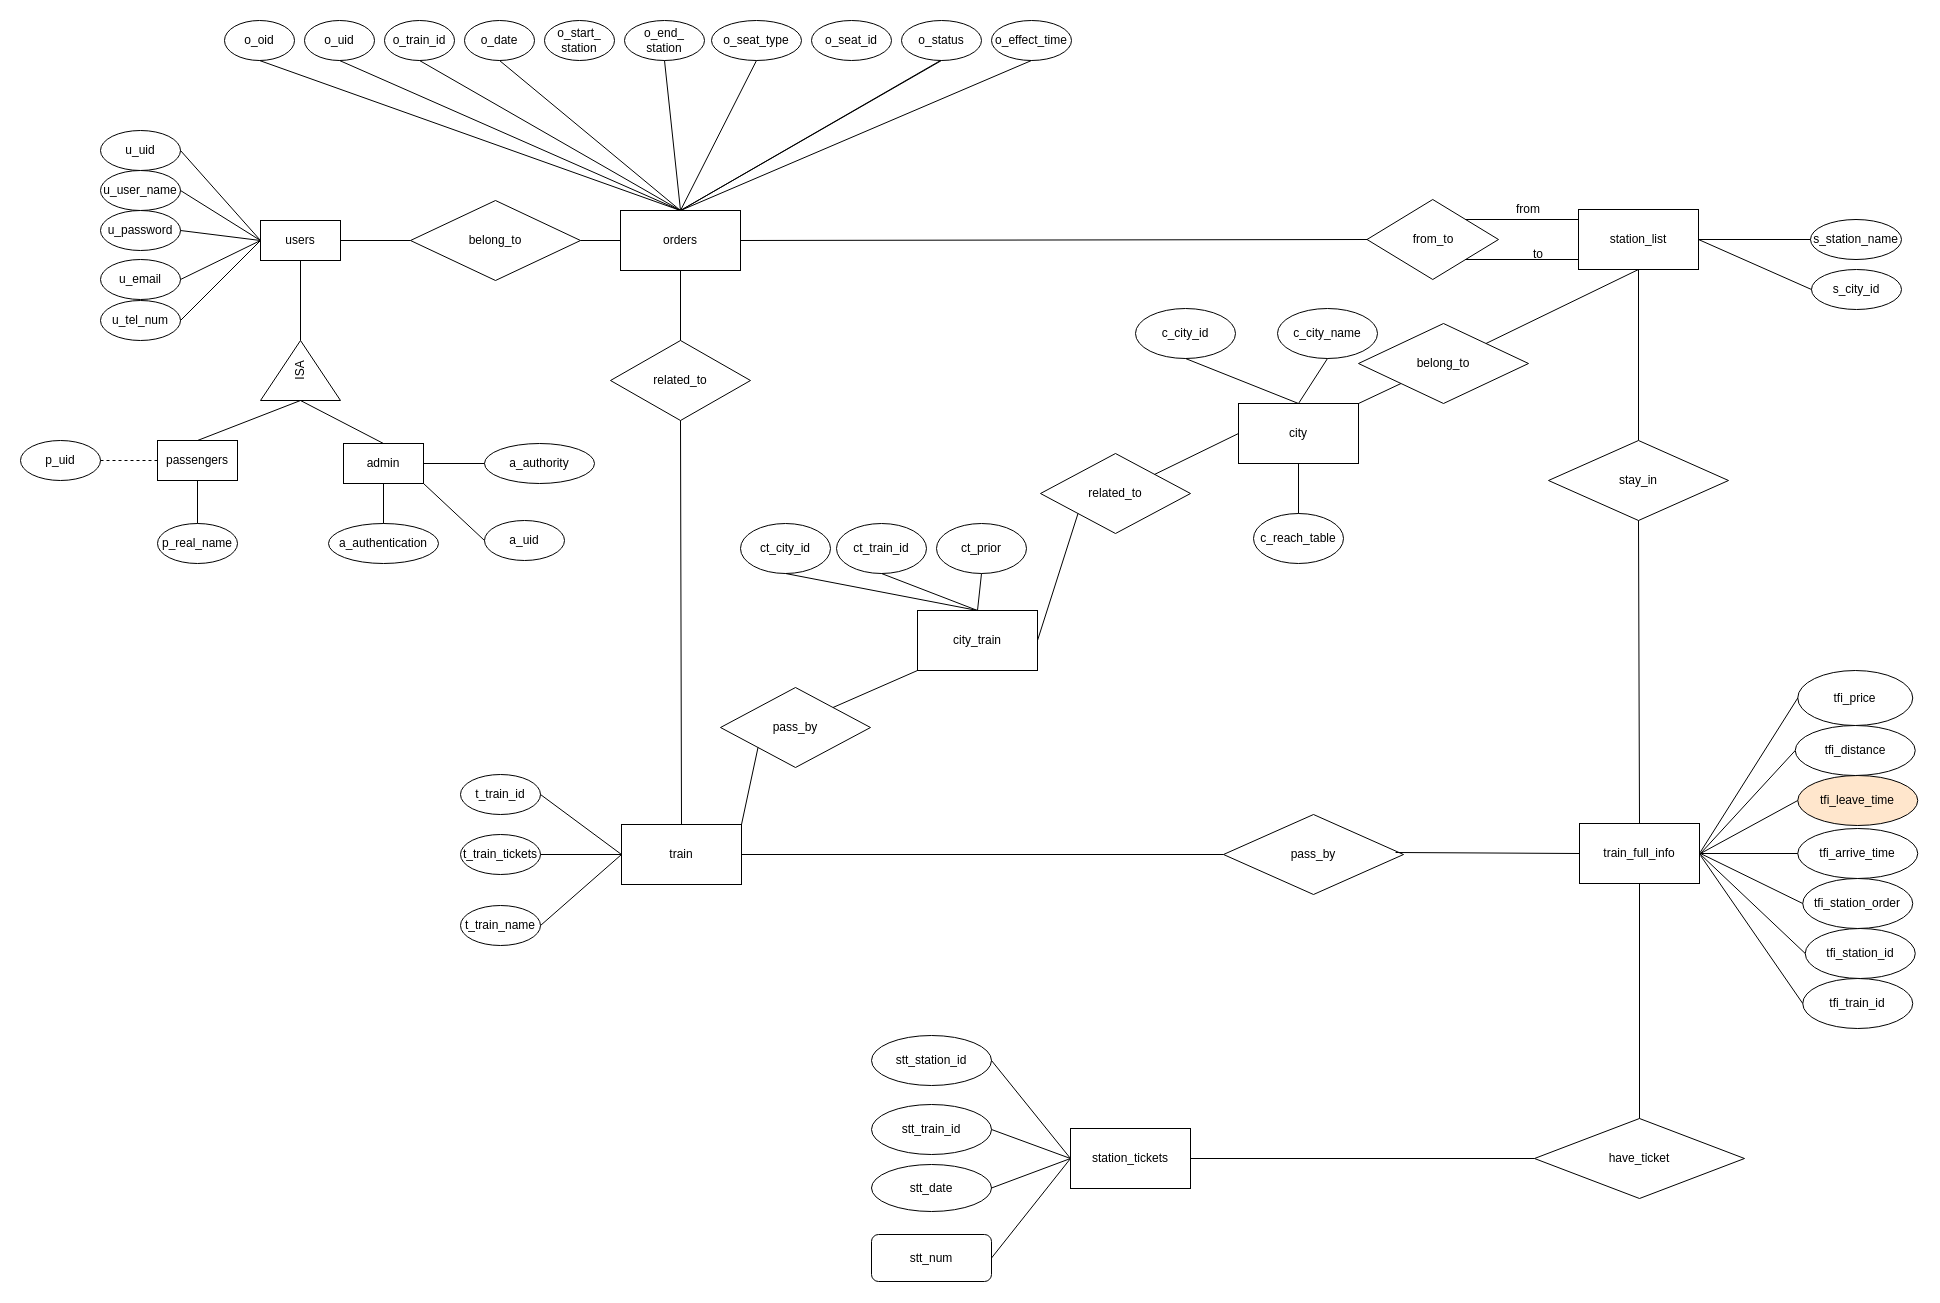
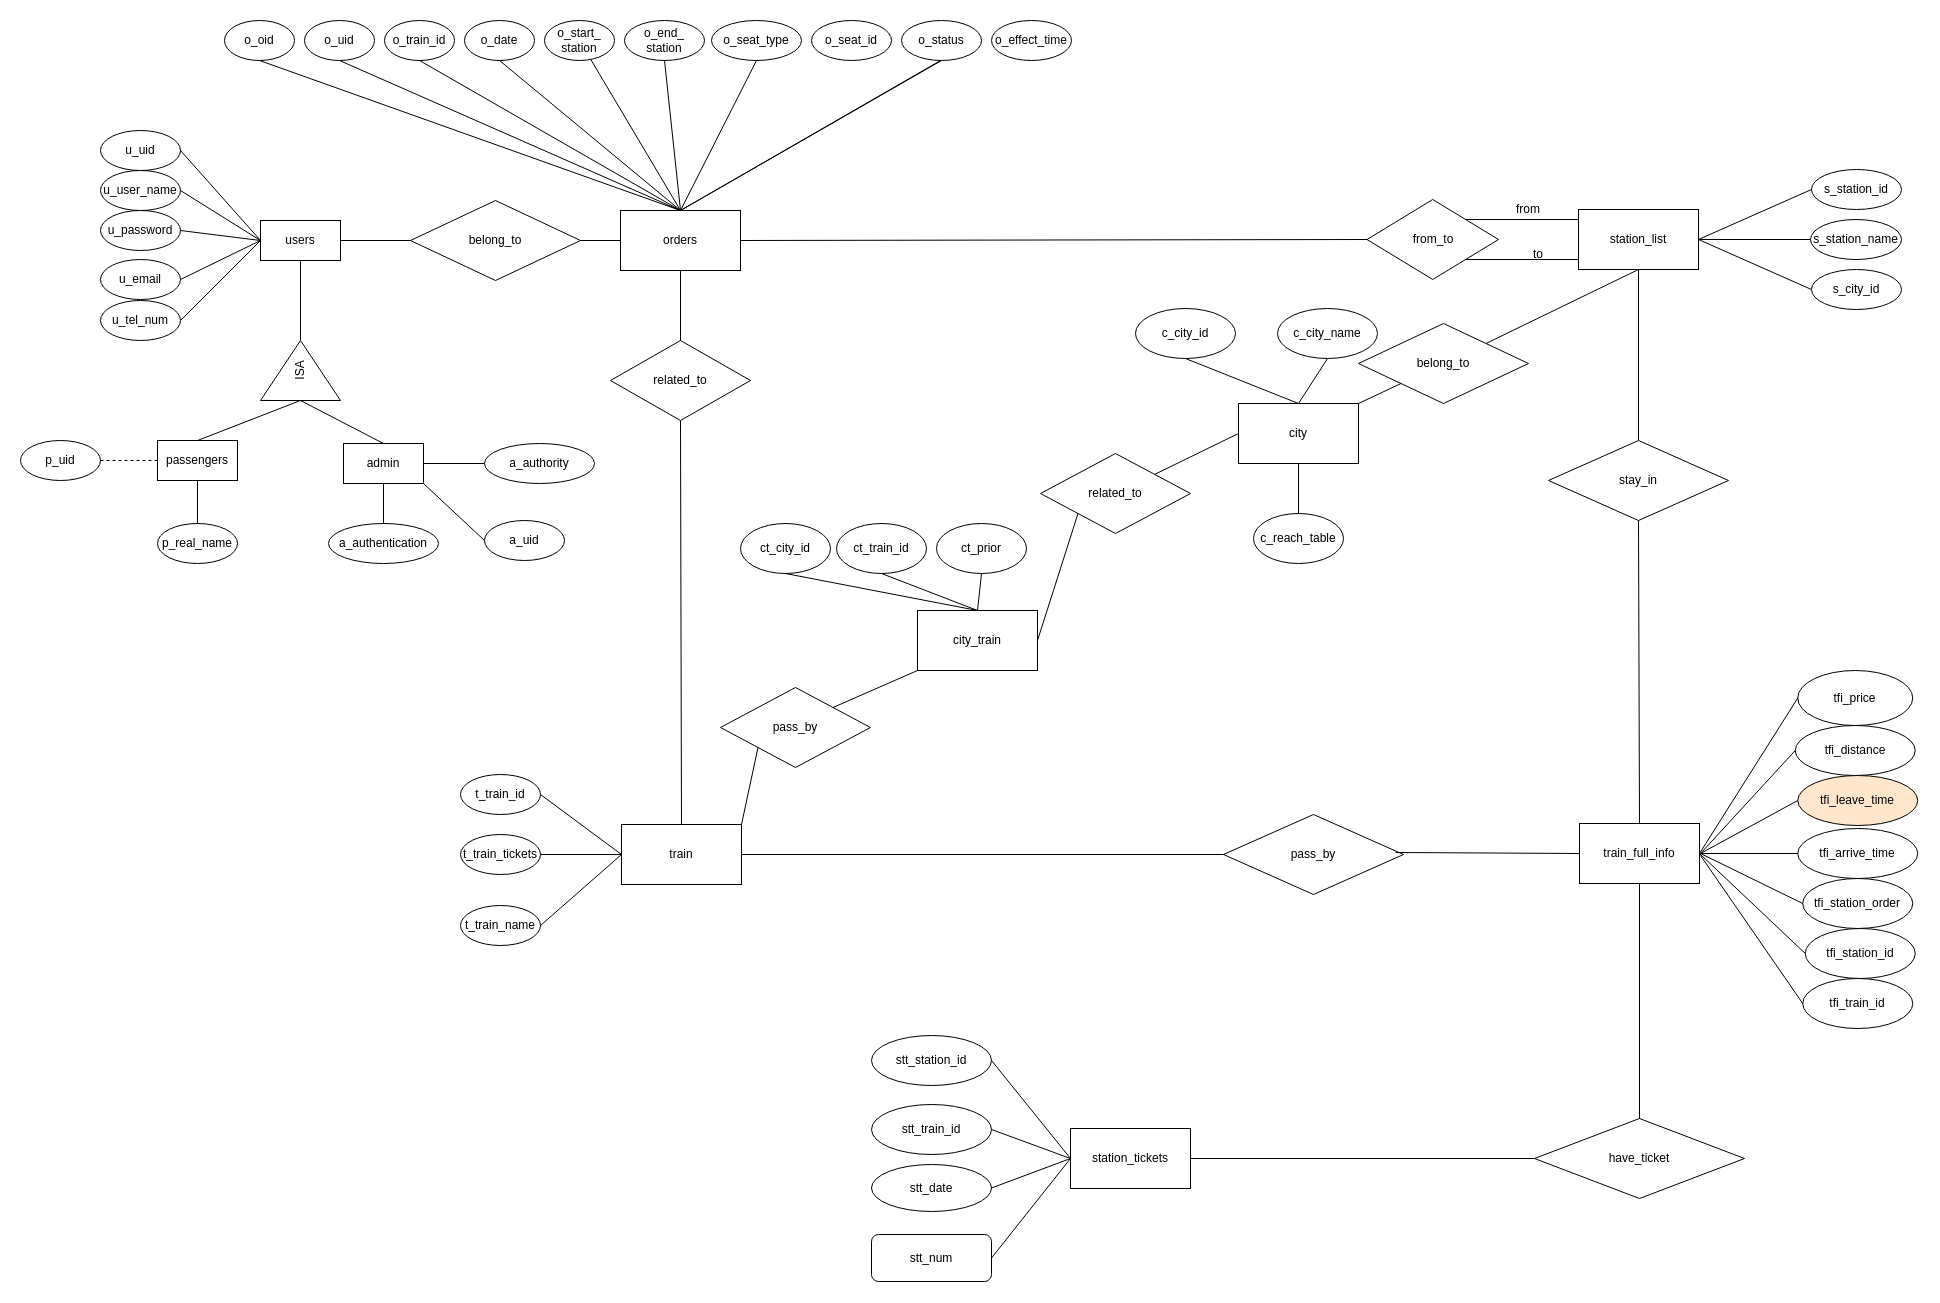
edge "o_effect_time" -- "orders": now "o_start_ station" -- "orders"
node "s_station_id": added
edge "s_station_id" -- "station_list": added
